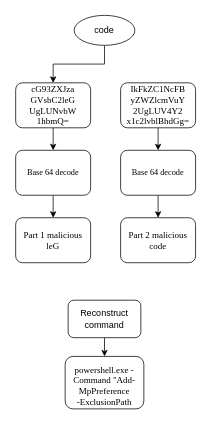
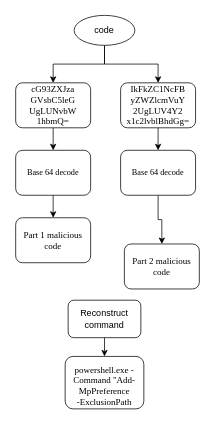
edge "code" -> "IkFkZC1NcFB yZWZlcmVuY 2UgLUV4Y2 x1c2lvblBhdGg=": added
node "cG93ZXJza GVsbC2leG UgLUNvbW 1hbmQ=": label "cG93ZXJza GVsbC2leG UgLUNvbW 1hbmQ=" -> "cG93ZXJza GVsbC5leG UgLUNvbW 1hbmQ="
node "Part 1 malicious leG": label "Part 1 malicious leG" -> "Part 1 malicious code"
node "Part 2 malicious code": moved (158, 240) -> (162, 267)
